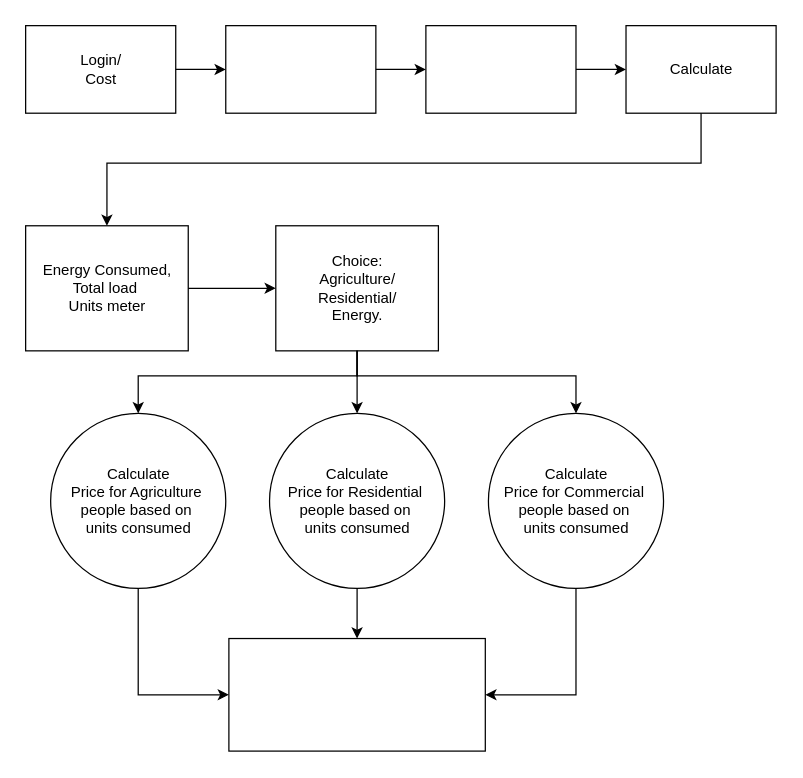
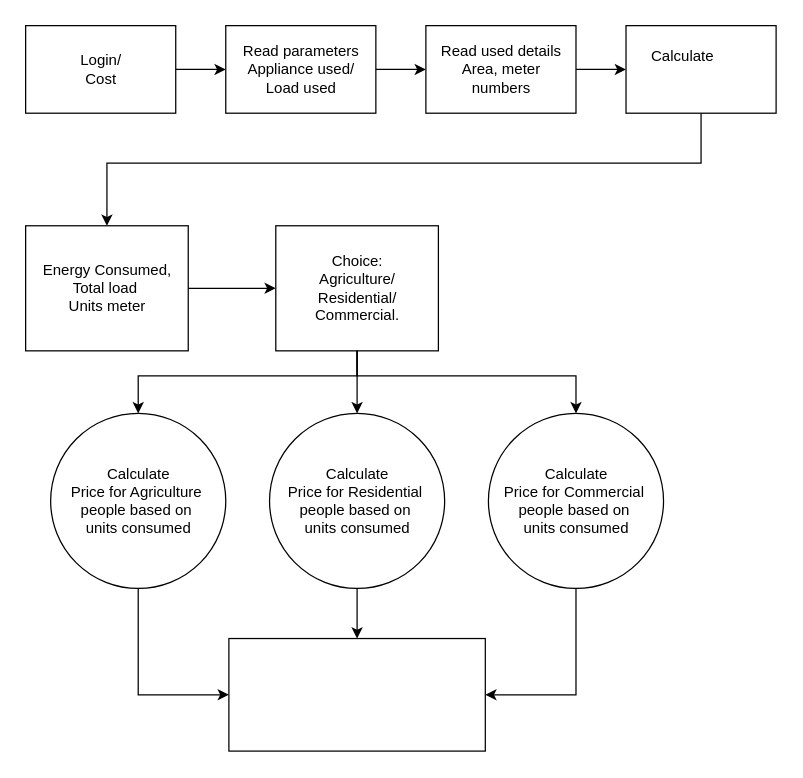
node "Read parameters Appliance used/ Load used": added
node "Read used details Area, meter numbers": added
node "Calculate": moved (701, 69) -> (682, 57)
node "Choice: Agriculture/ Residential/ Energy.": label "Choice: Agriculture/ Residential/ Energy." -> "Choice: Agriculture/ Residential/ Commercial."
